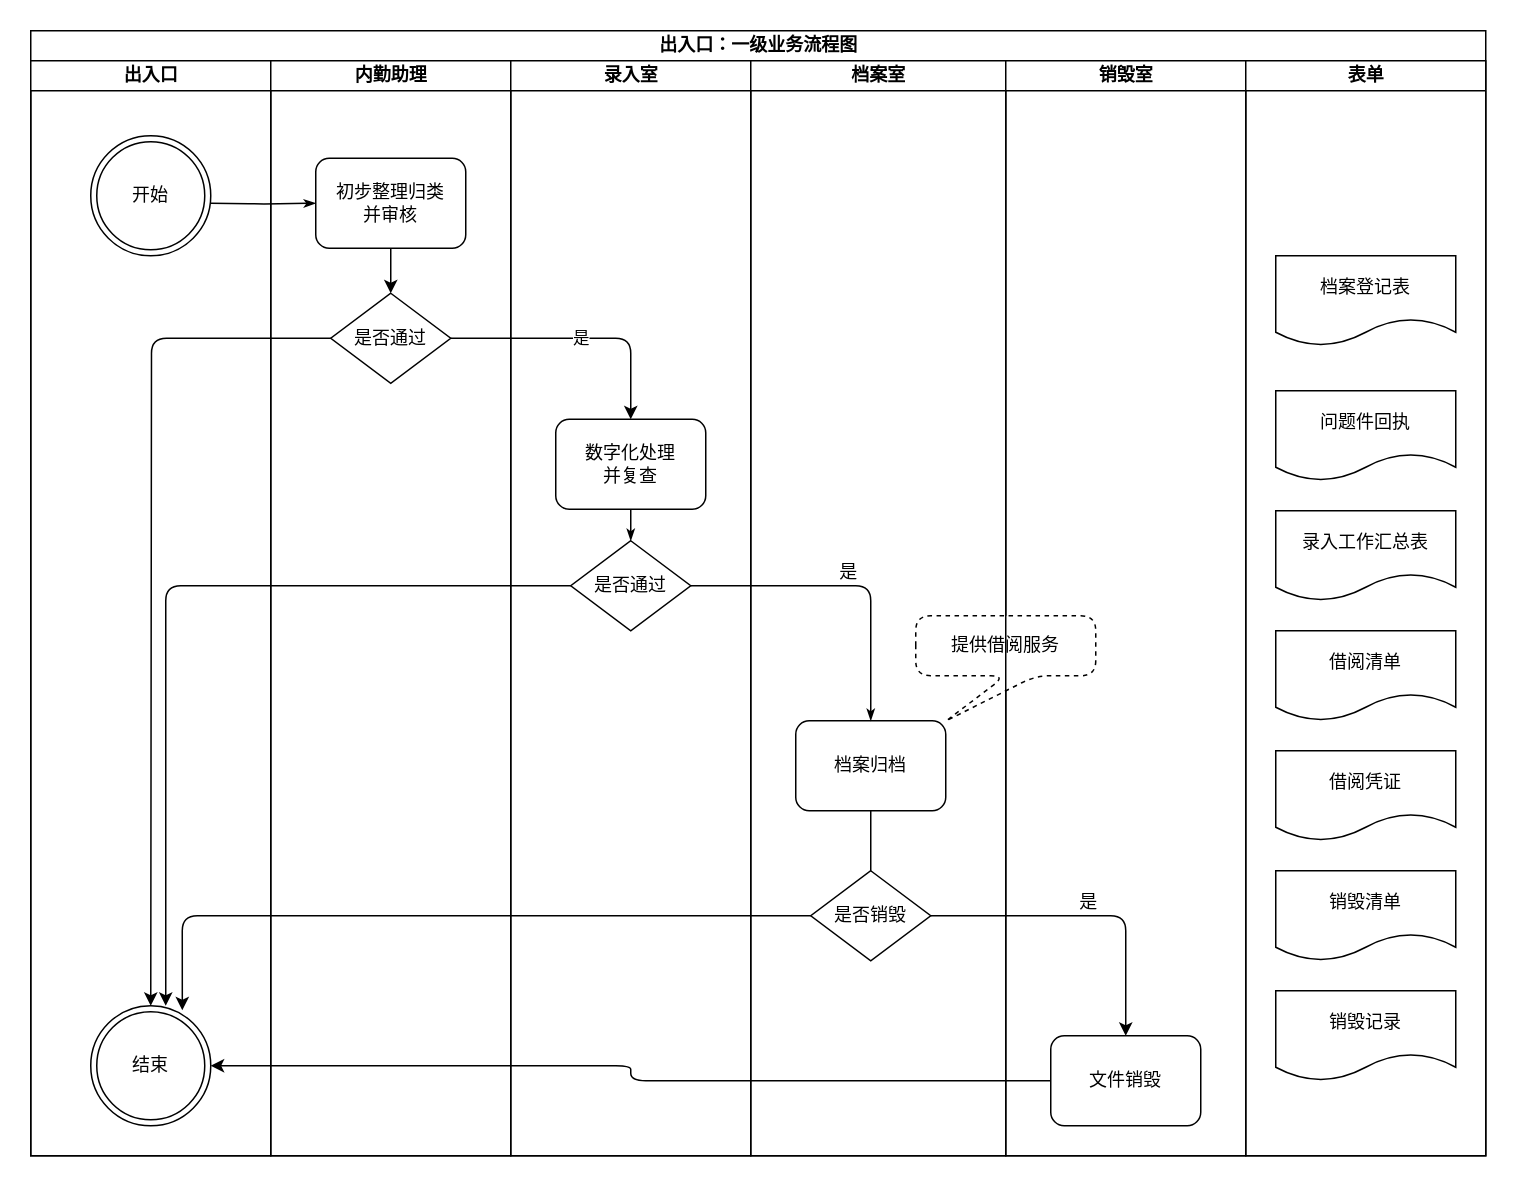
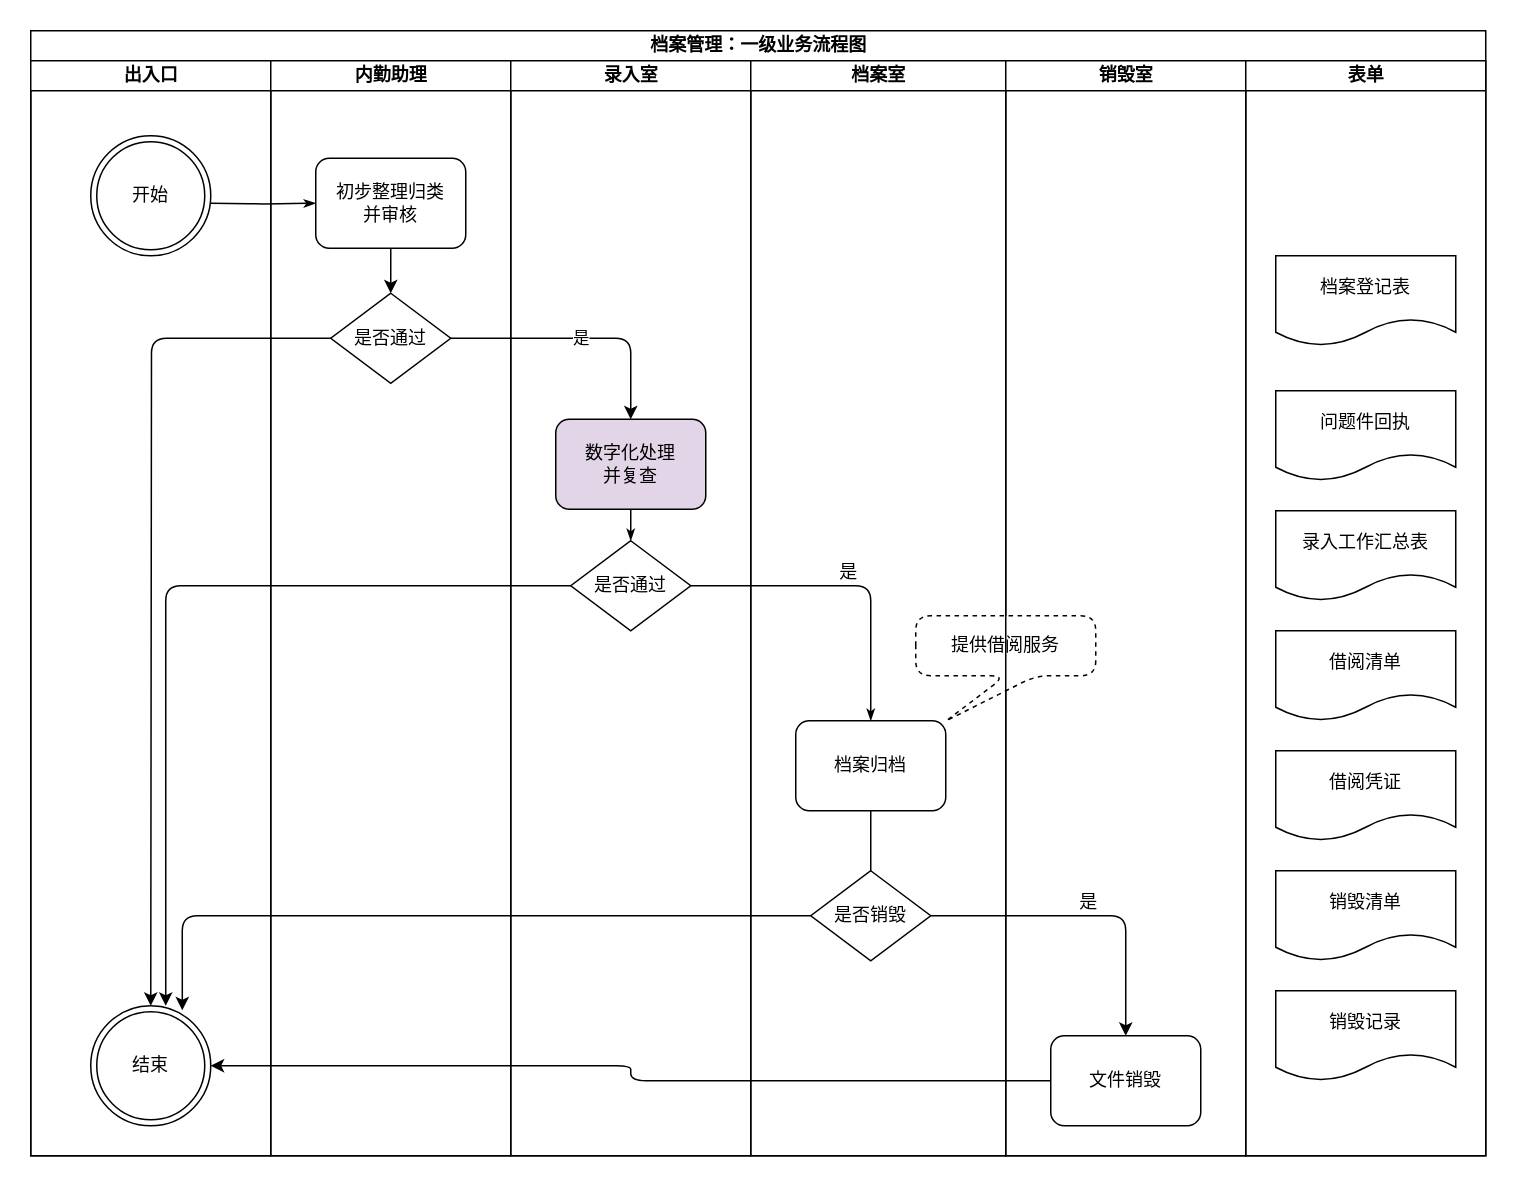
node "出入口：一级业务流程图": label "出入口：一级业务流程图" -> "档案管理：一级业务流程图"
node "数字化处理 并复查": fillcolor #ffffff -> #e1d5e7
